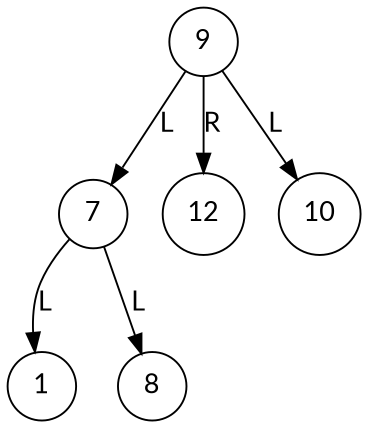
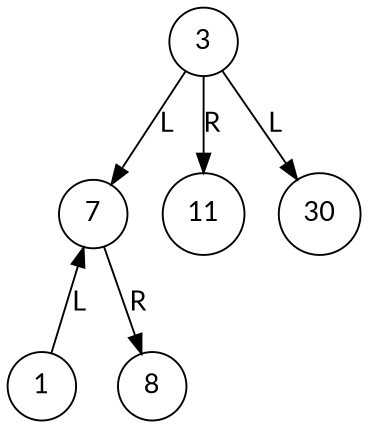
node "9": label "9" -> "3"
node "12": label "12" -> "11"
node "10": label "10" -> "30"
edge "7" -> "1": reversed
edge "7" -> "8": label "L" -> "R"
